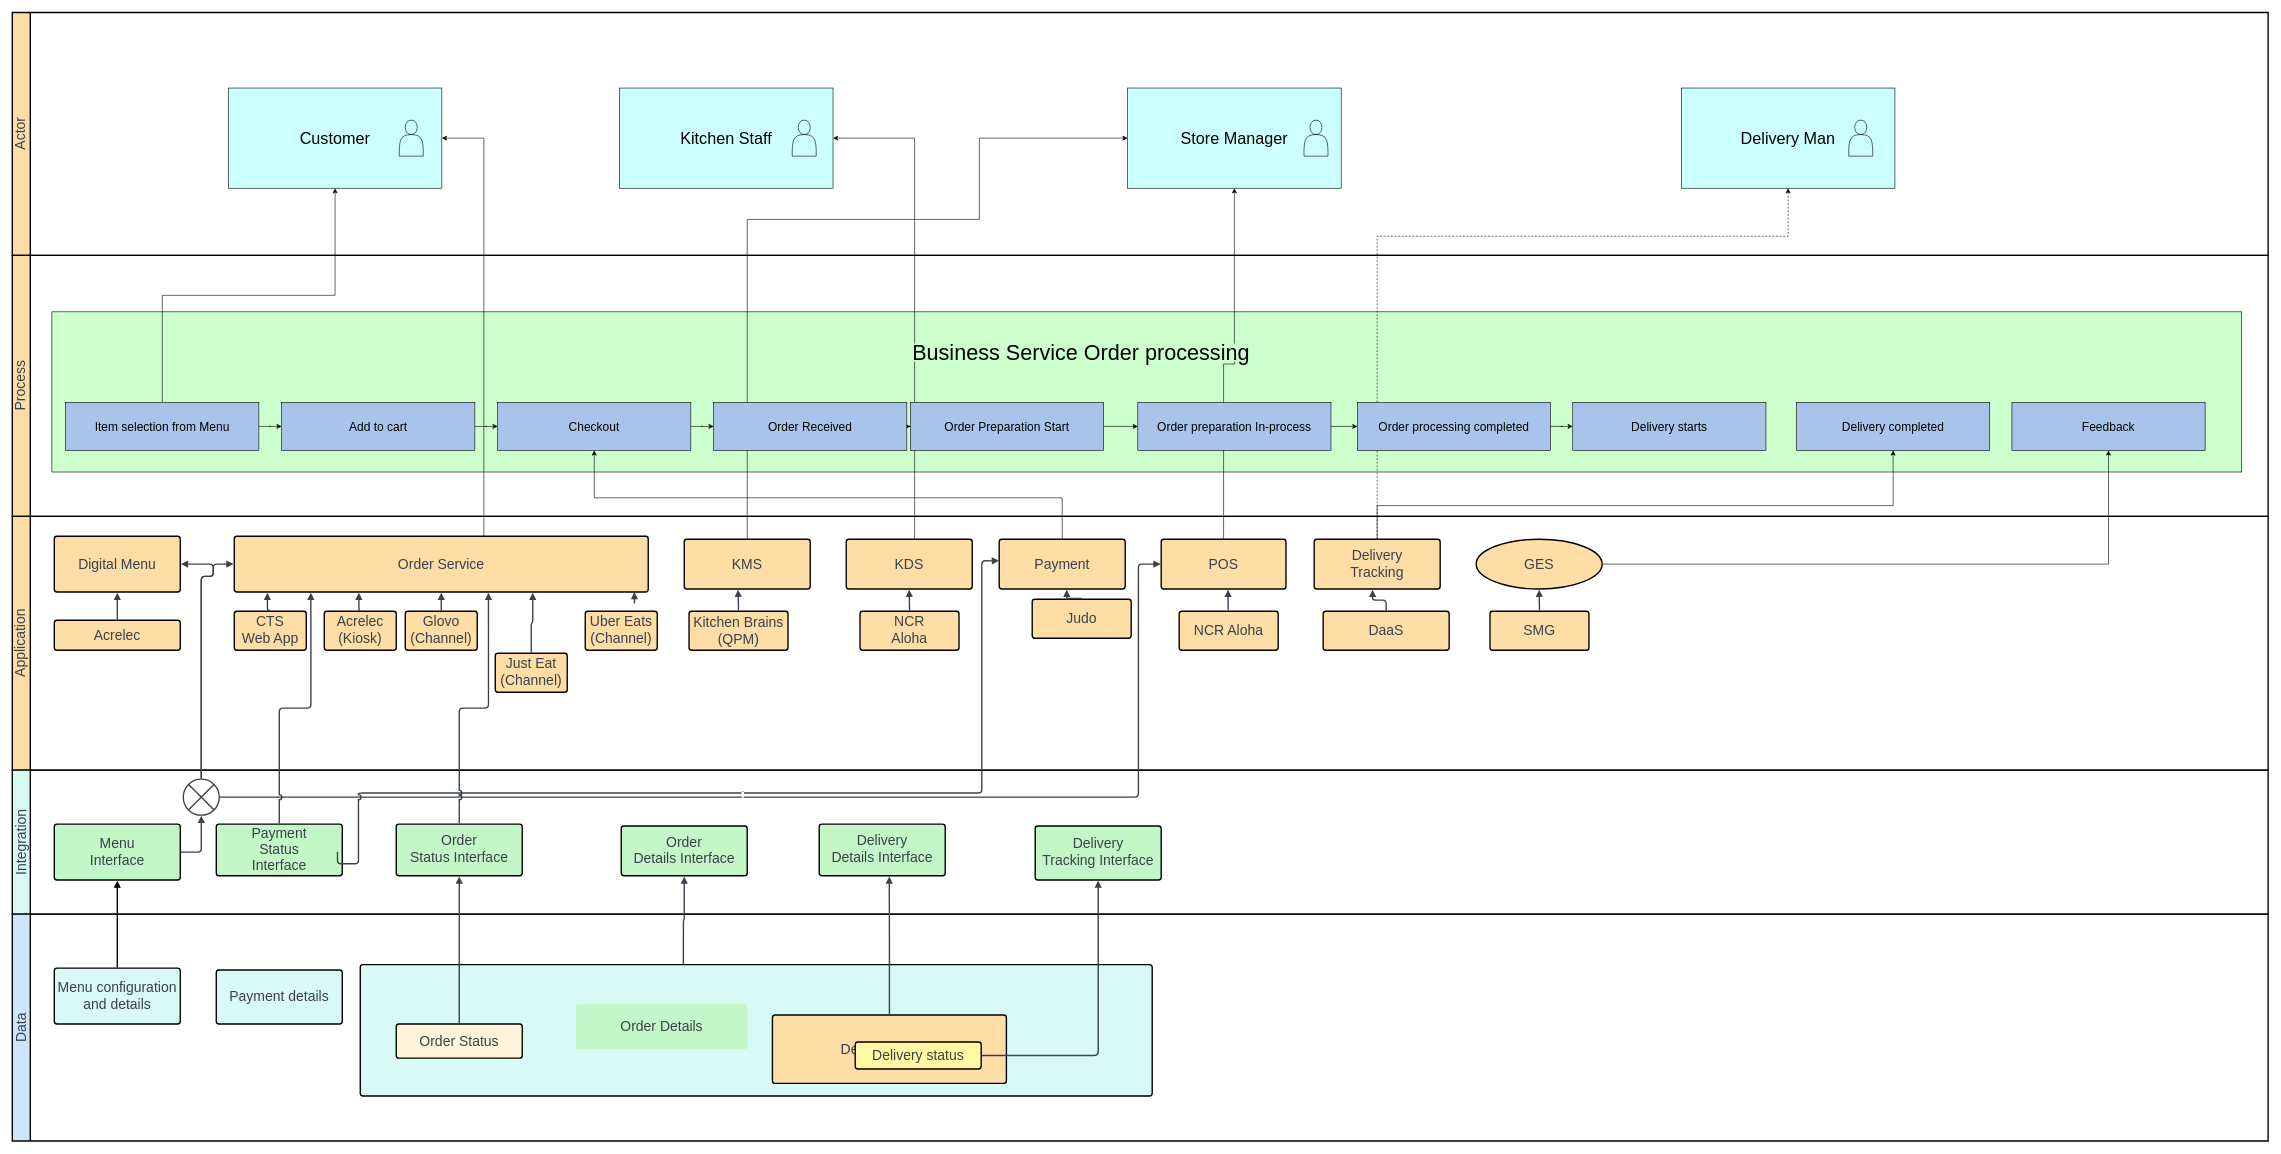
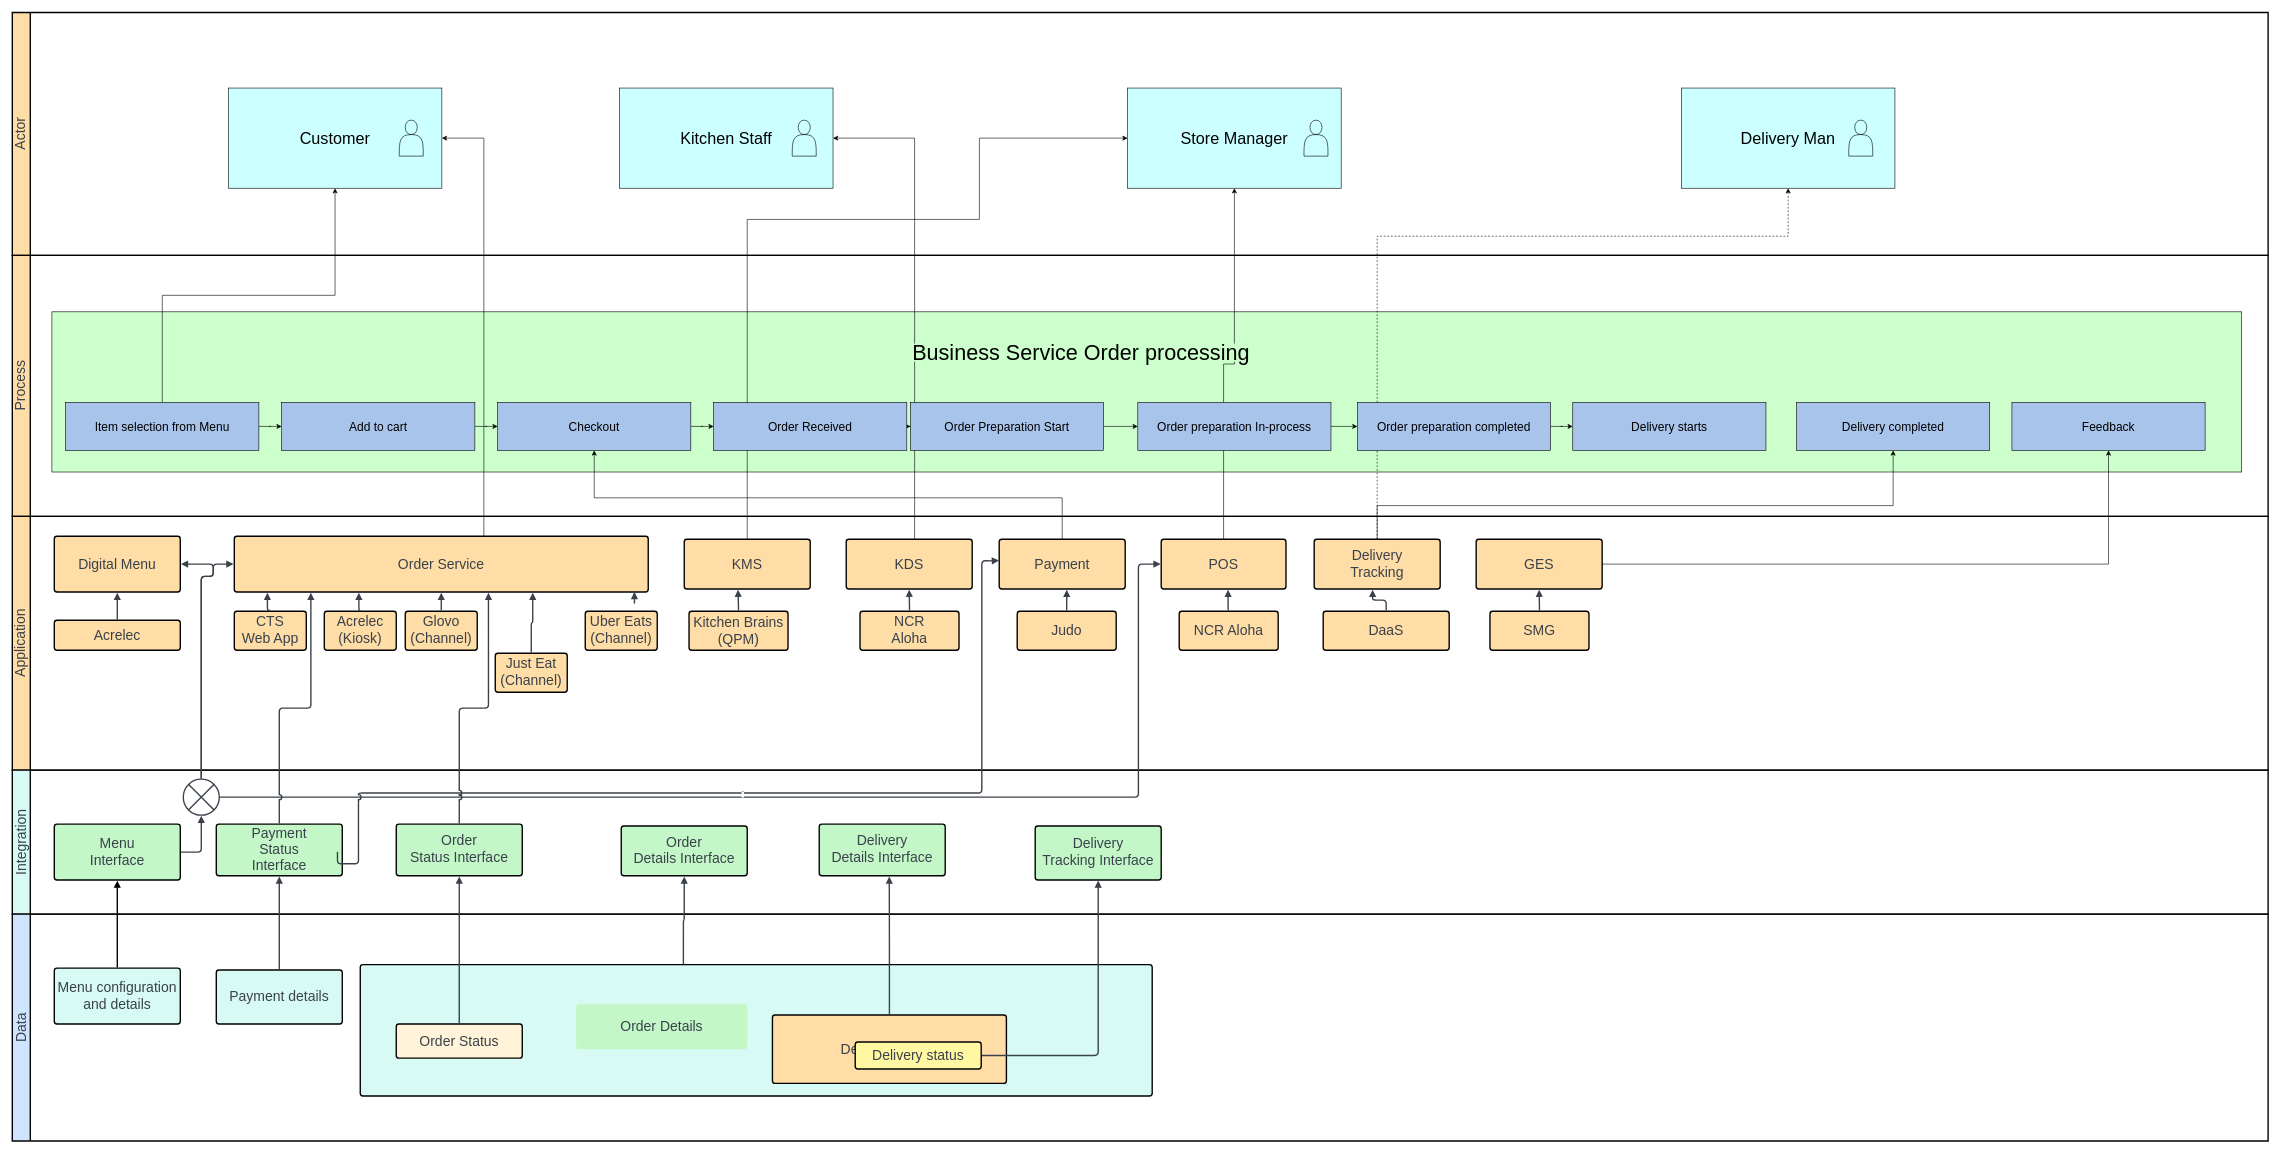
node "Order processing completed": label "Order processing completed" -> "Order preparation completed"
node "GES": shape ellipse -> rounded rectangle
node "Judo": moved (1082, 619) -> (1067, 631)
edge "Payment details" -> "Payment Status Interface": added
